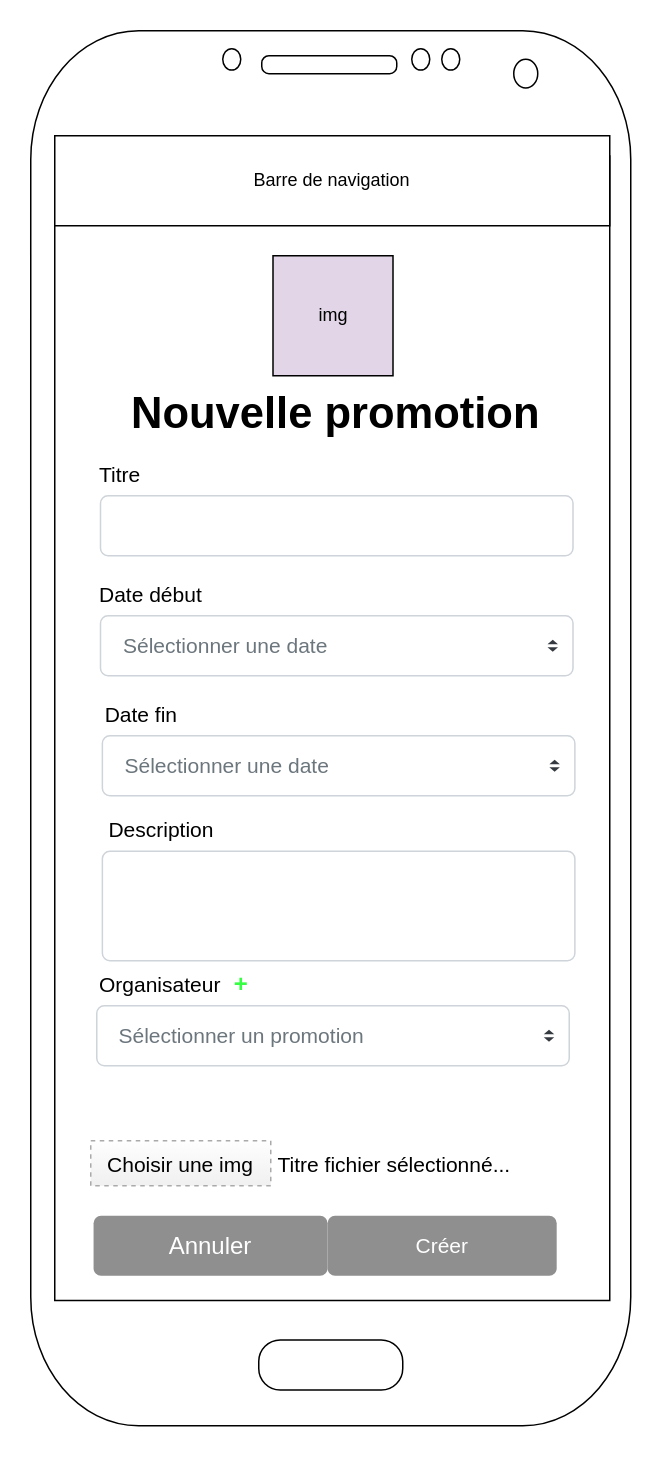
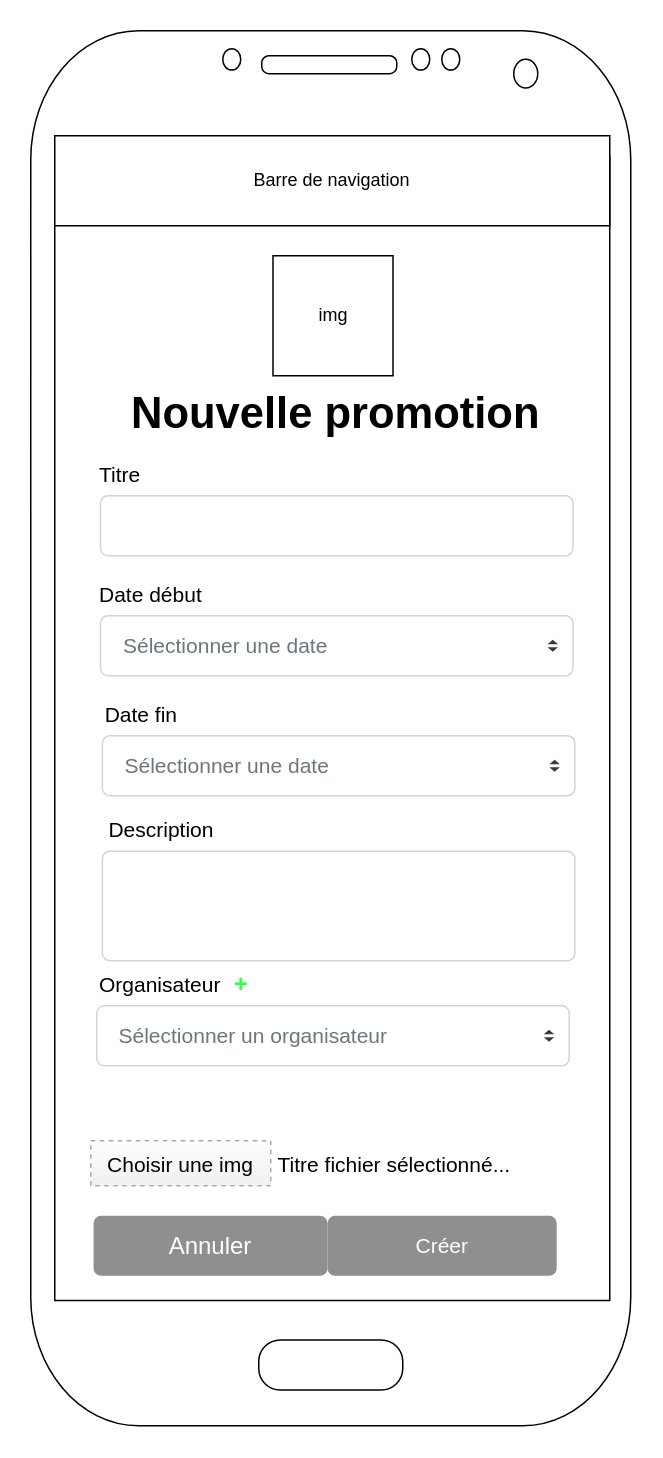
node "img": fillcolor #e1d5e7 -> #ffffff
node "Sélectionner un promotion": label "Sélectionner un promotion" -> "Sélectionner un organisateur"
